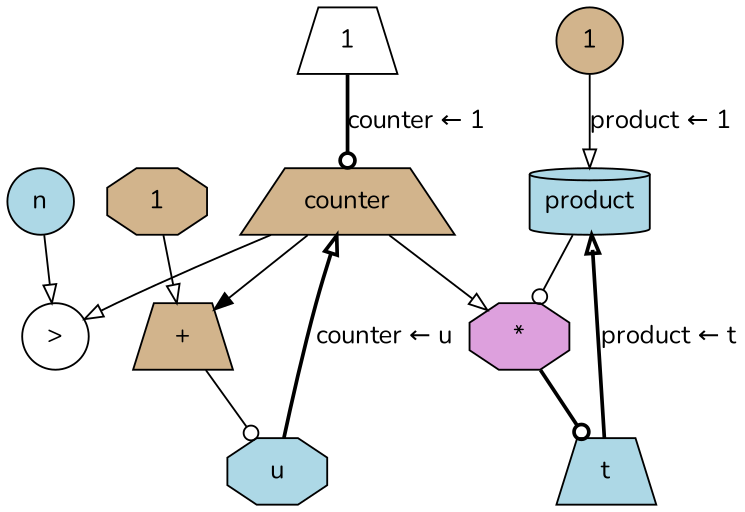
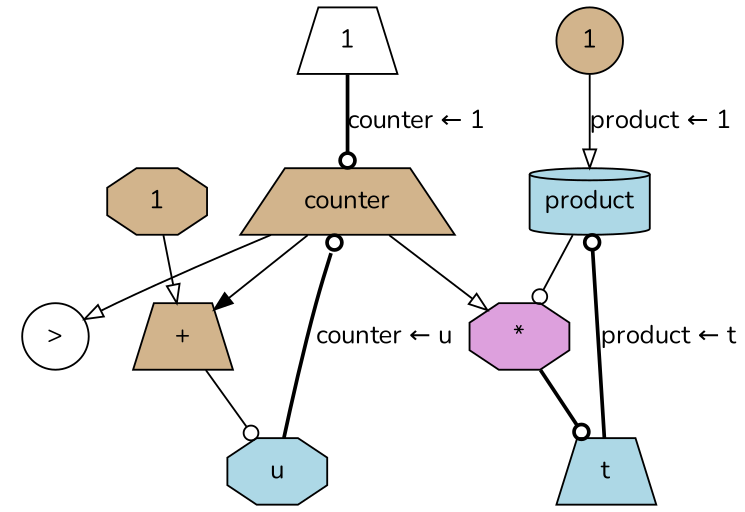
node "n": removed
edge "t" -> "product": arrowhead onormal -> odot
edge "u" -> "counter": arrowhead onormal -> odot
